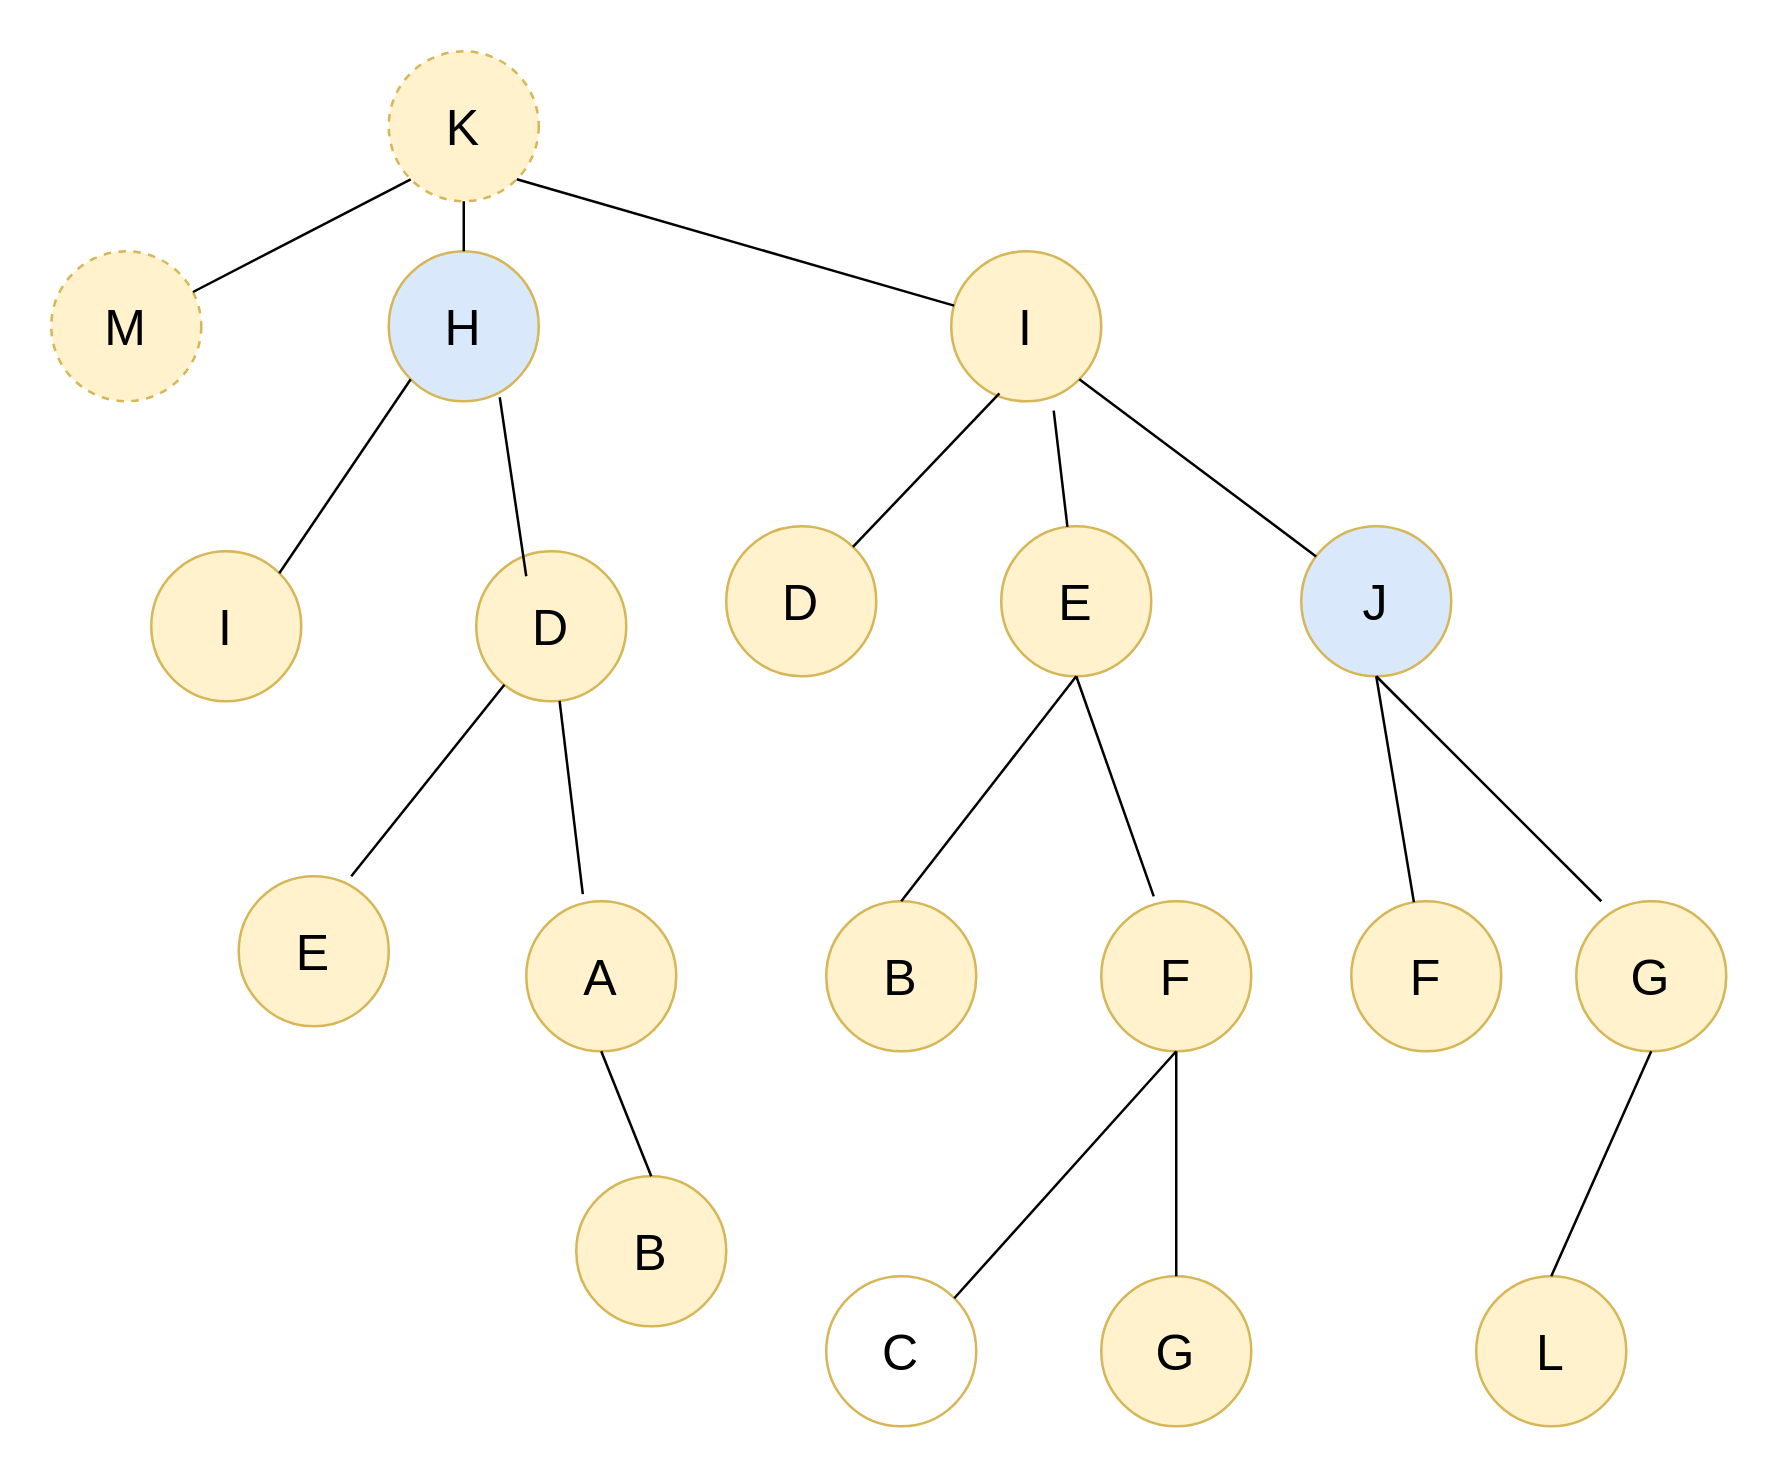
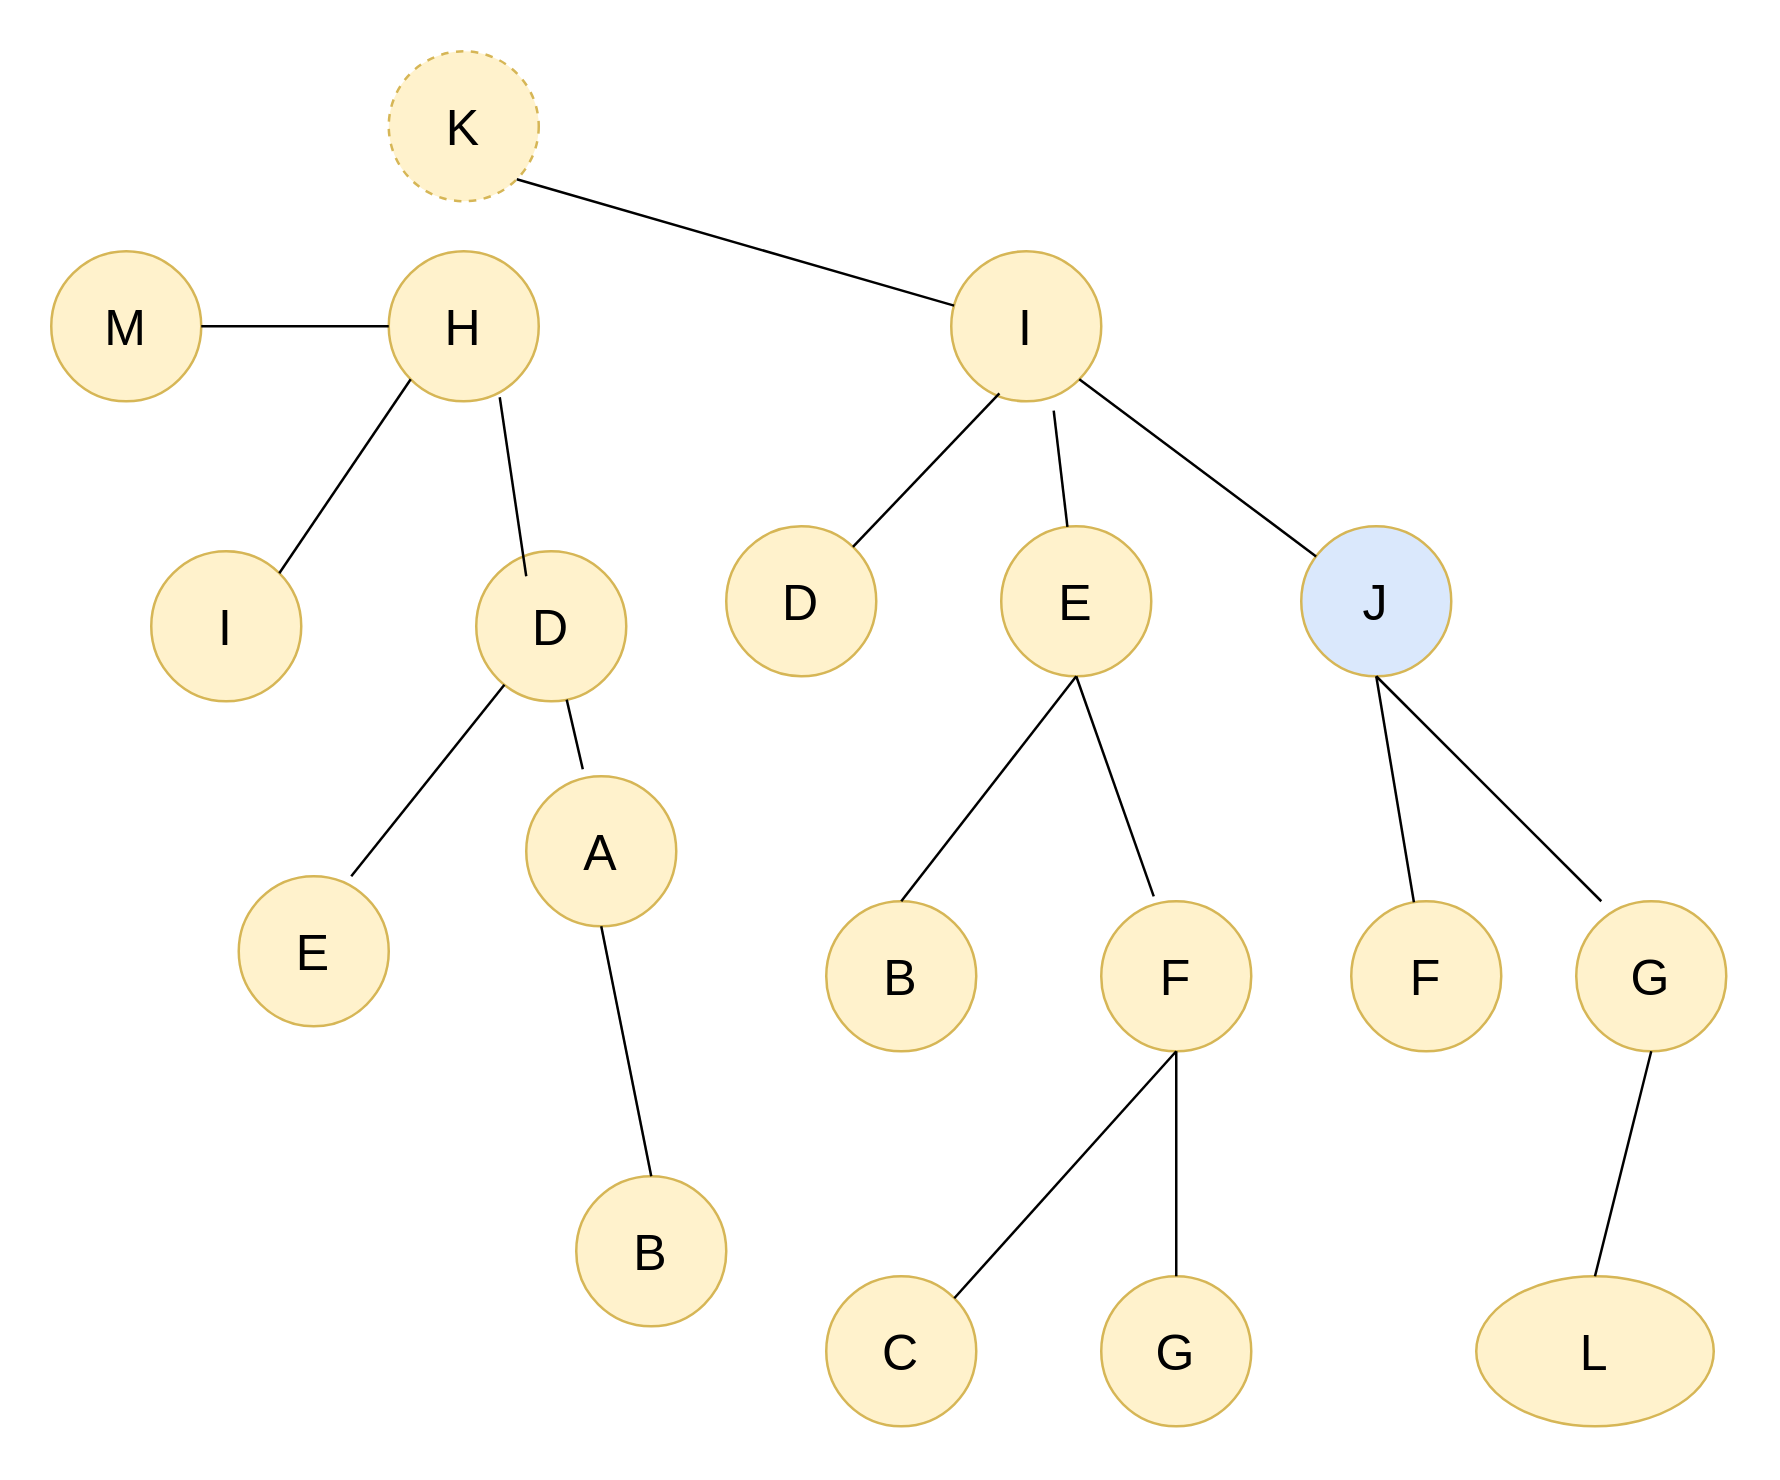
edge "K" -- "H": removed
edge "K" -- "M": now "H" -- "M"
node "M": style dashed -> solid
node "H": fillcolor #dae8fc -> #fff2cc
node "A": moved (601, 976) -> (601, 851)
node "C": fillcolor #ffffff -> #fff2cc
node "L": size 150x150 -> 238x150
